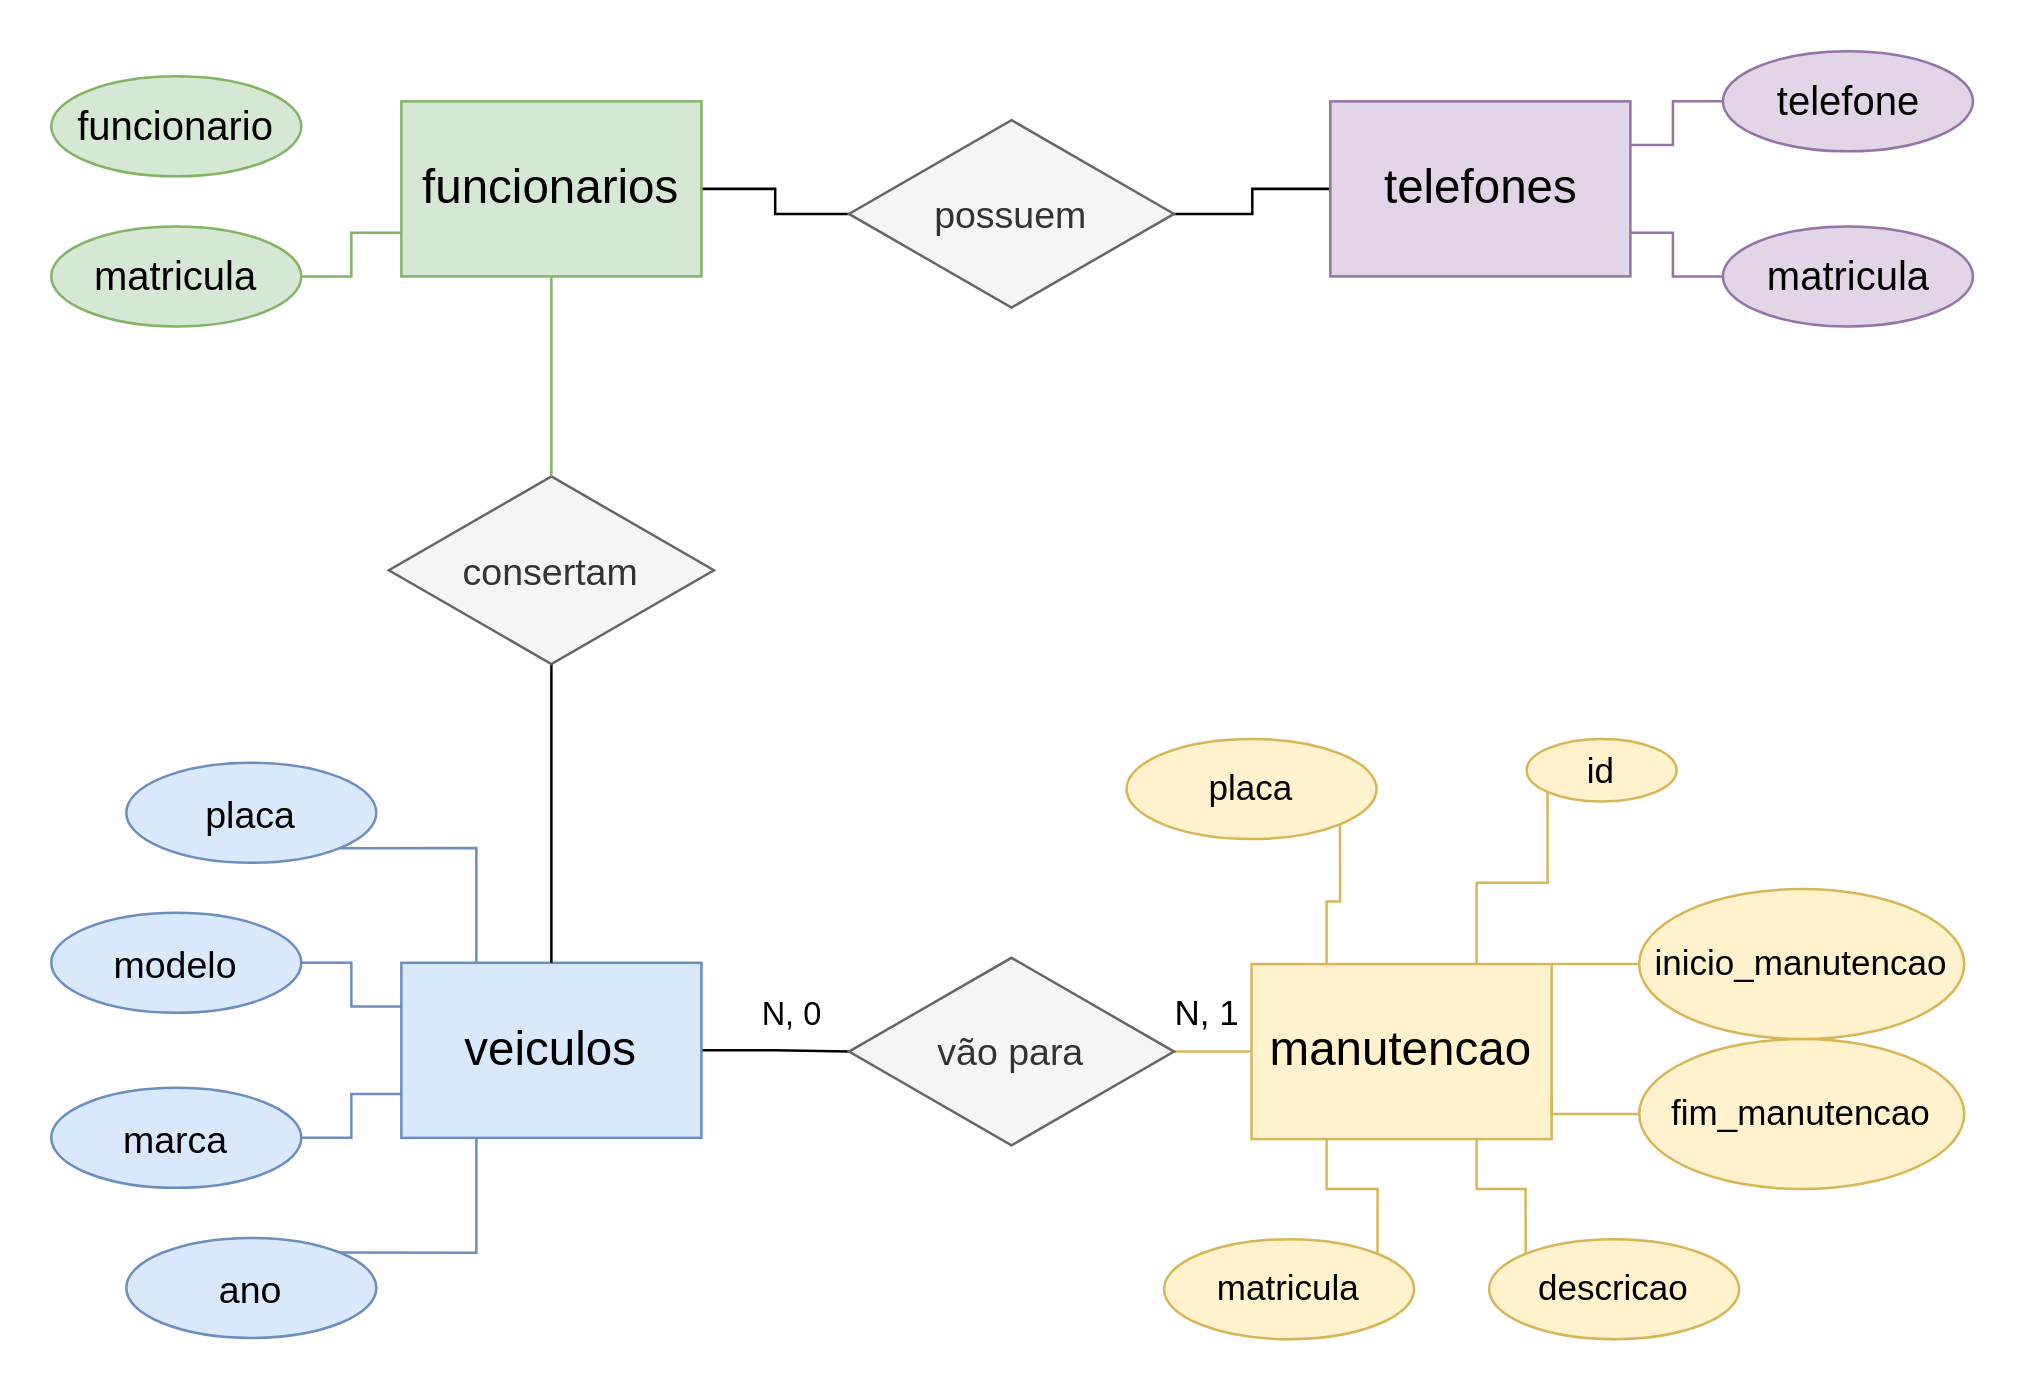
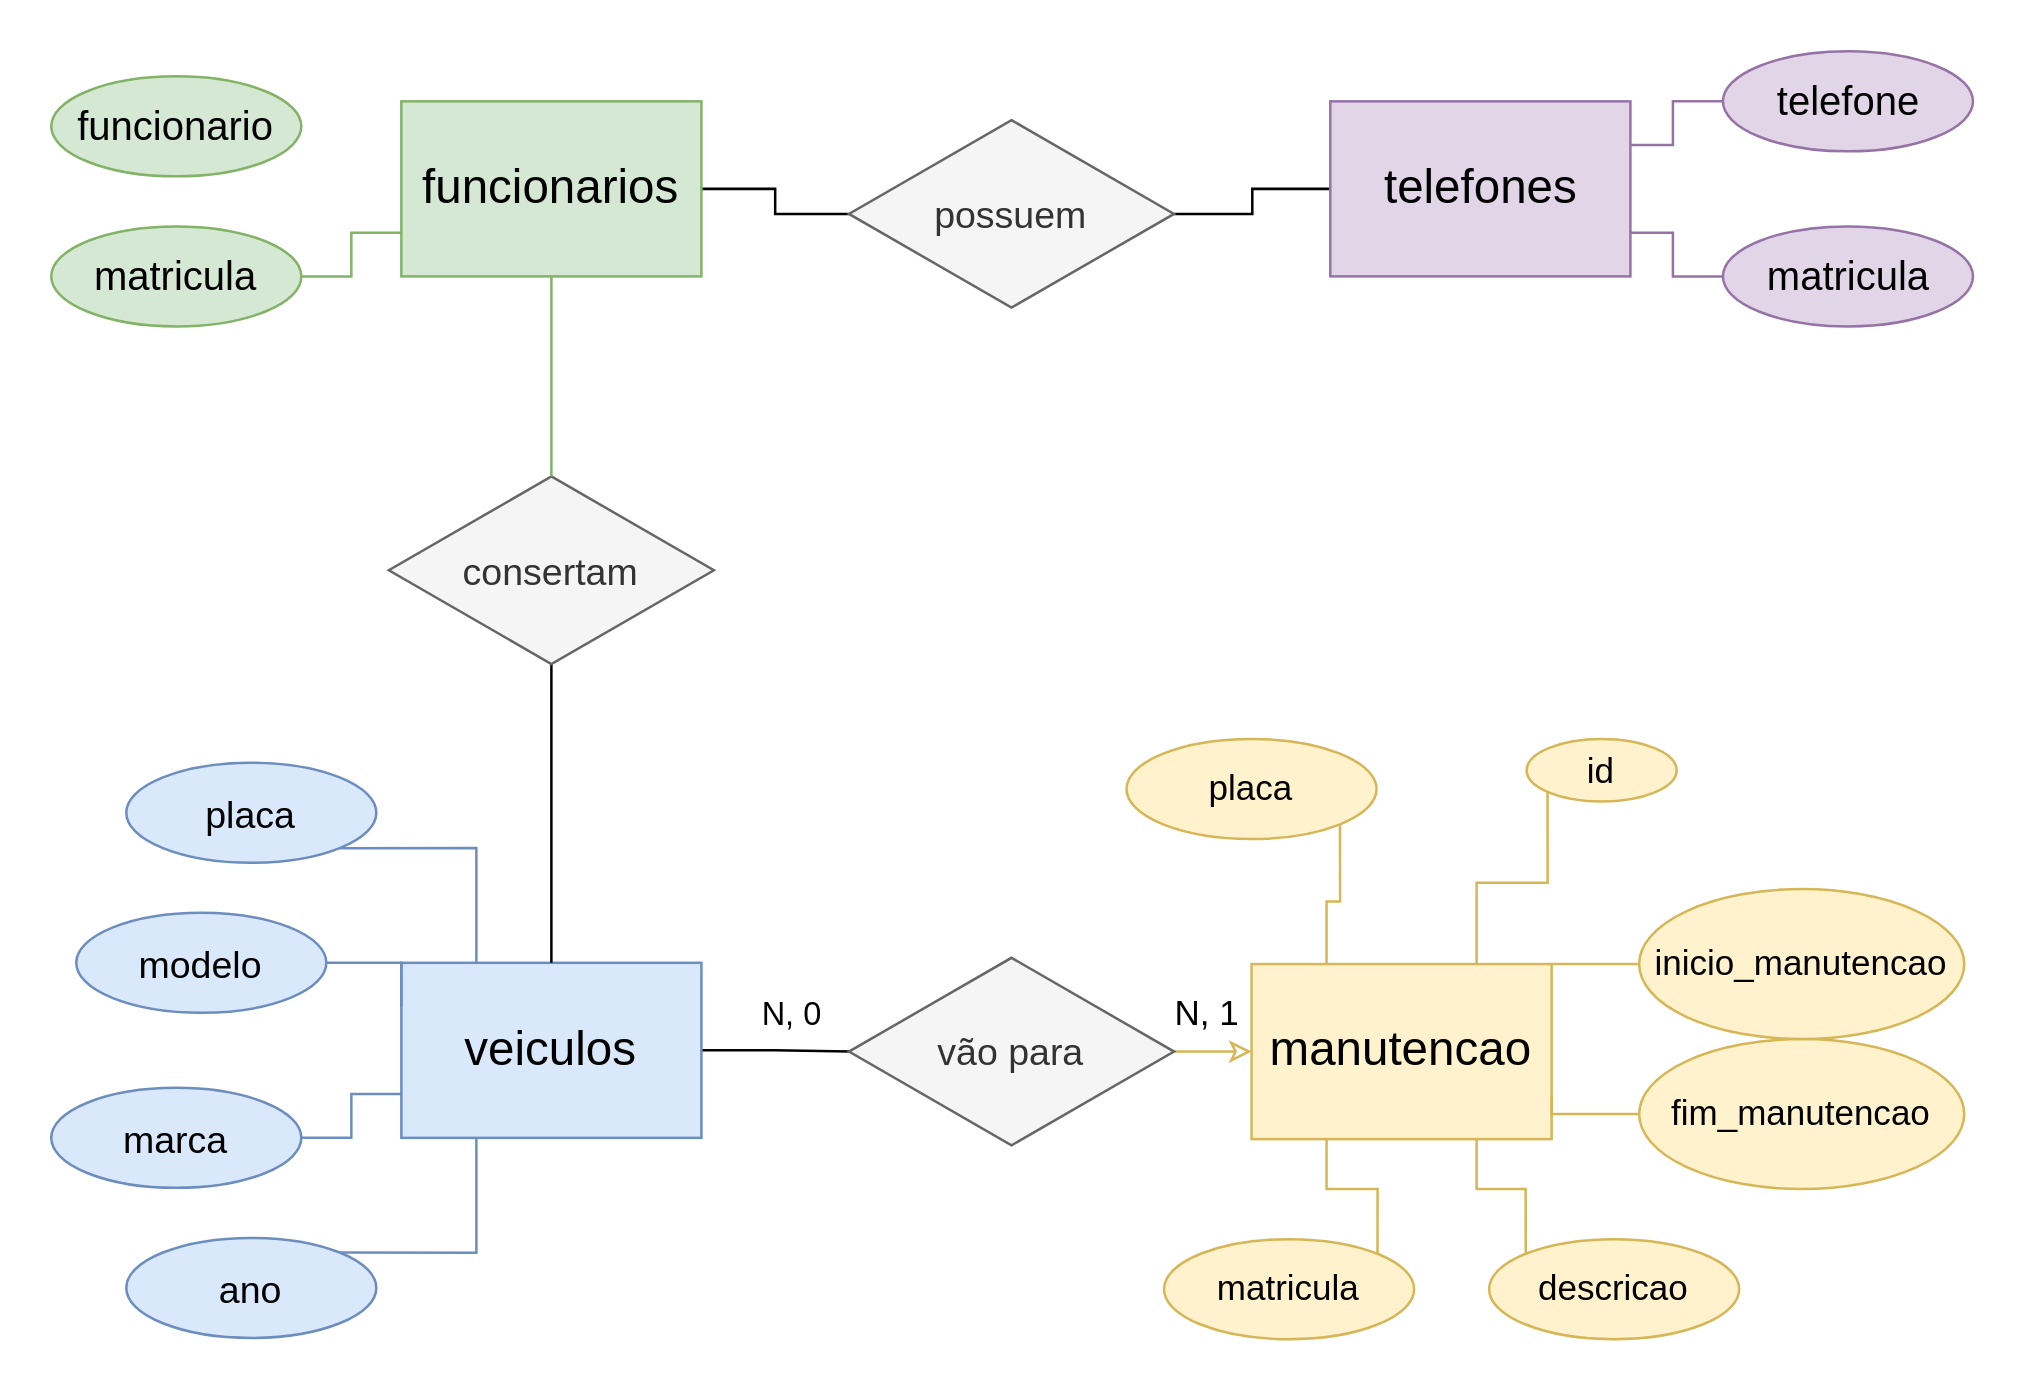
node "modelo": moved (176, 963) -> (201, 963)
edge "vão para" -- "manutencao": arrowhead none -> classic
